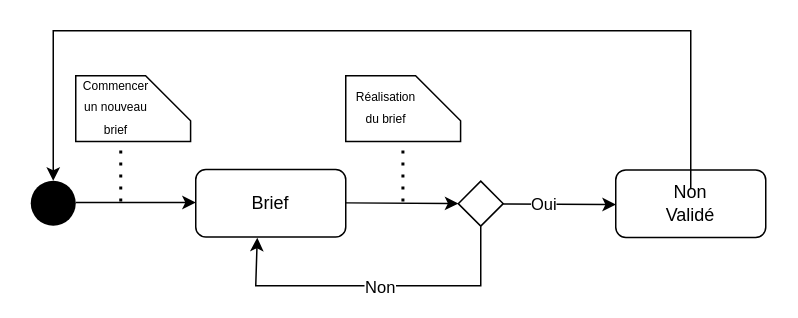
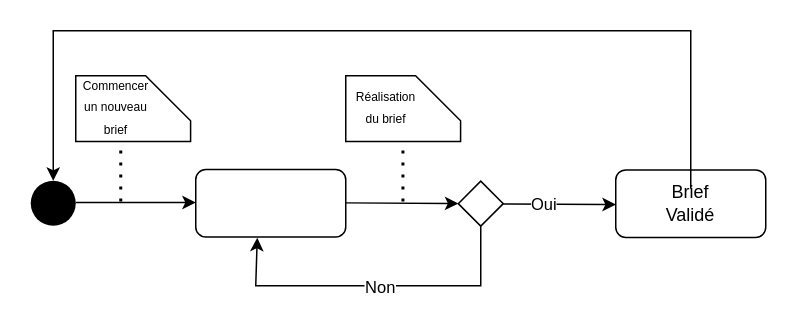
node "Brief": removed
node "Non Validé": label "Non Validé" -> "Brief Validé"
